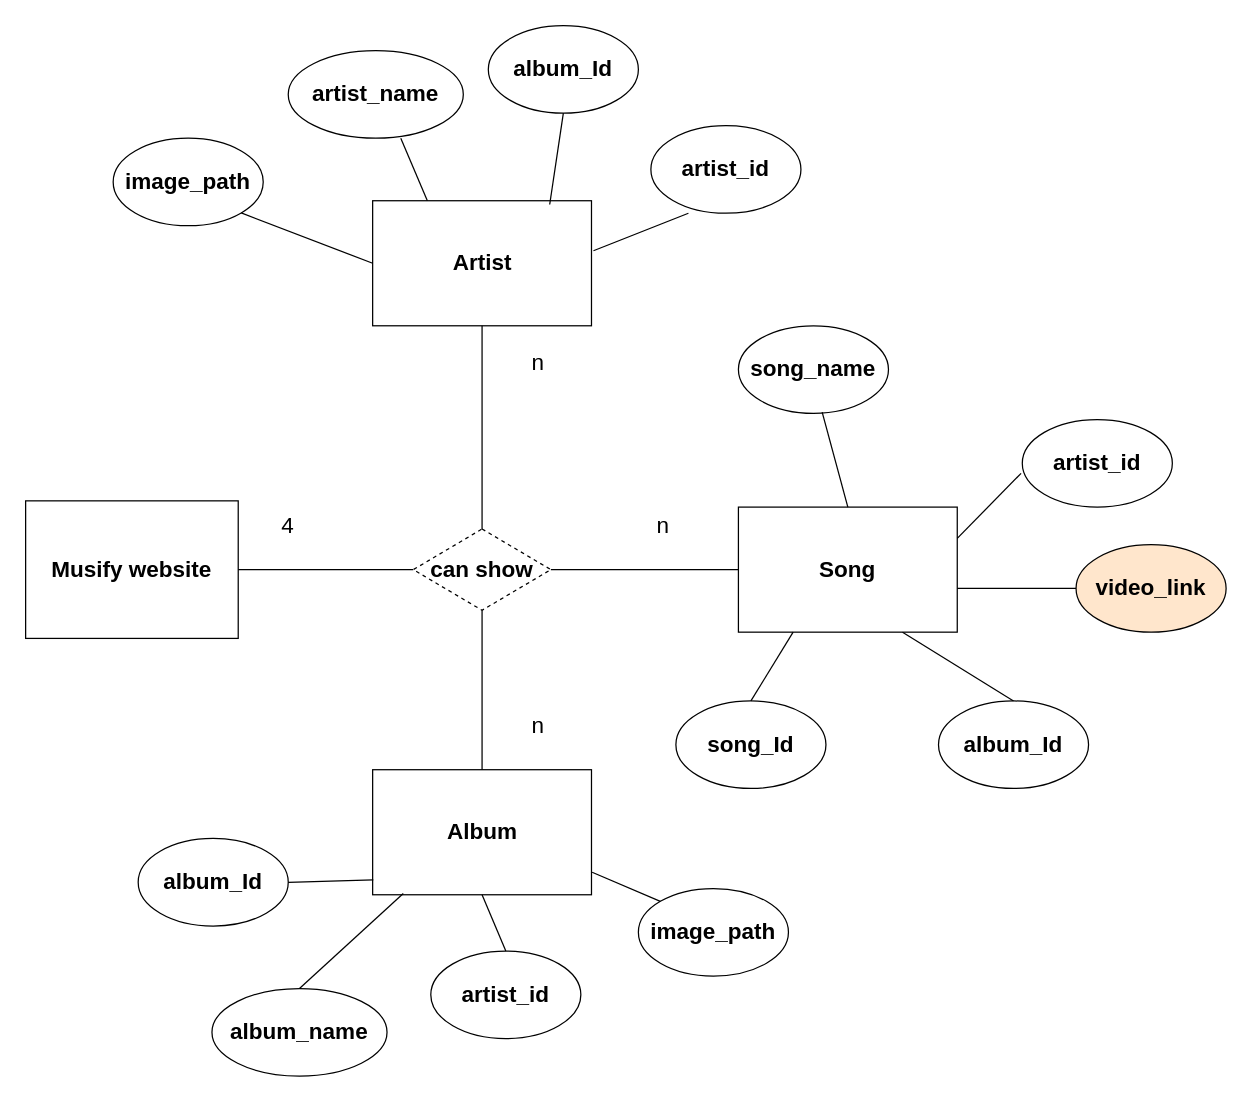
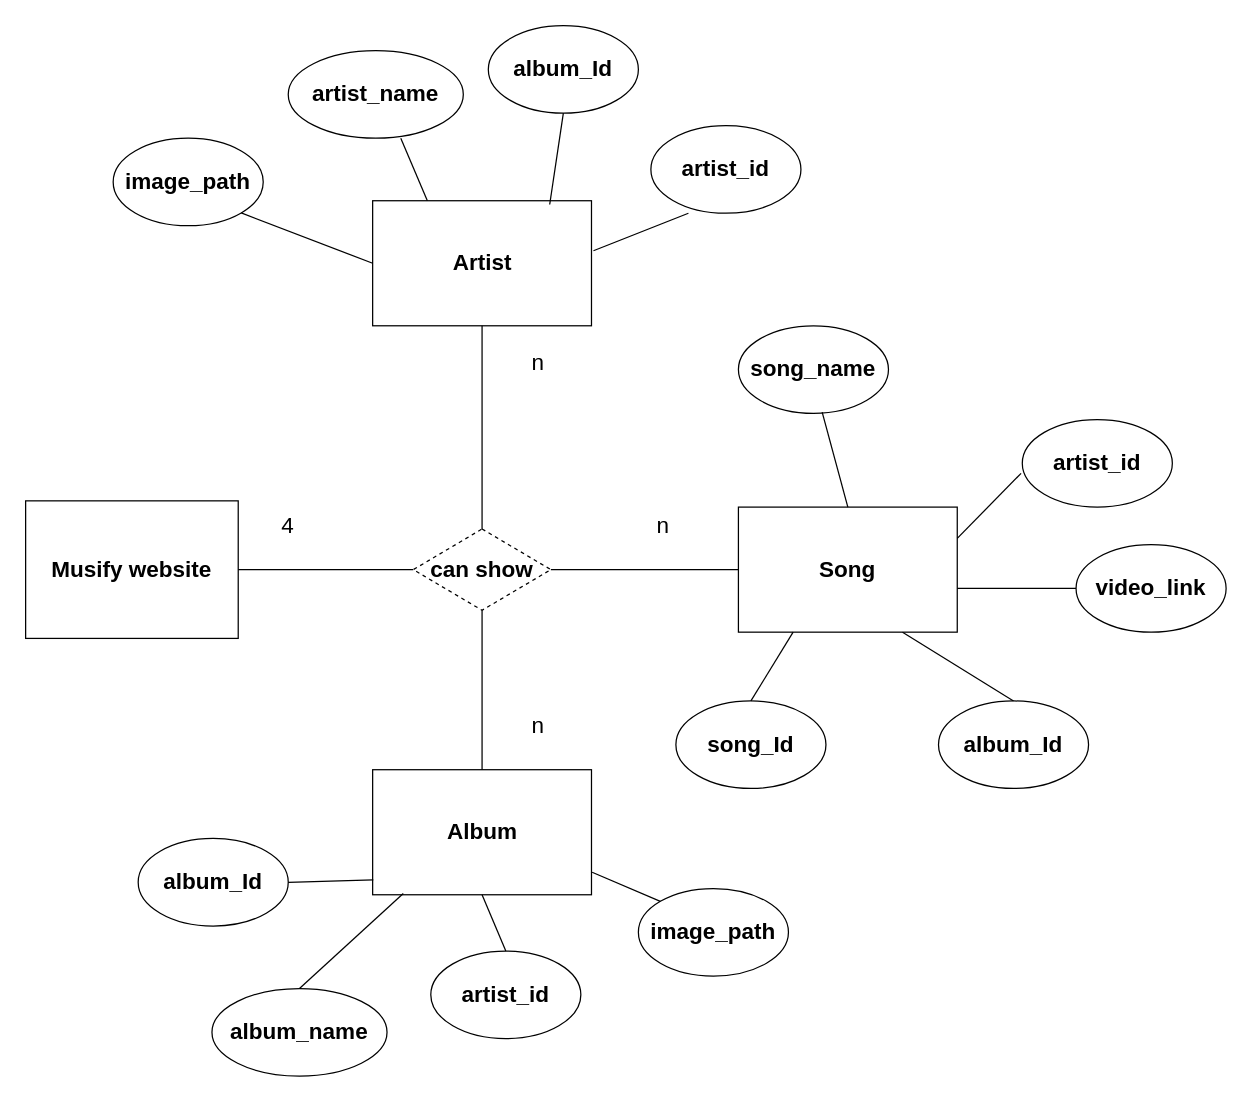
node "video_link": fillcolor #ffe6cc -> #ffffff
